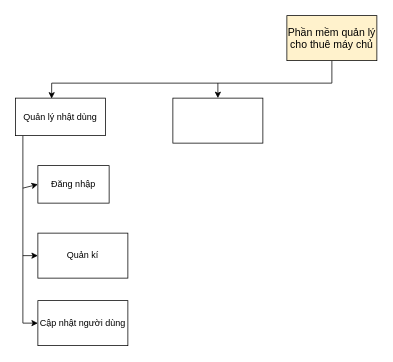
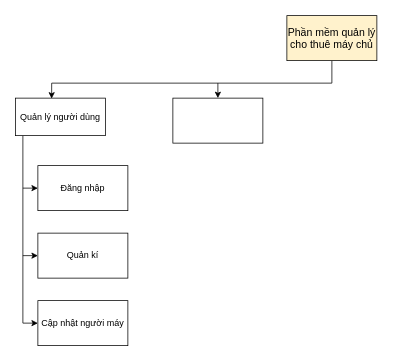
node "Quản lý nhật dùng": label "Quản lý nhật dùng" -> "Quản lý người dùng"
node "Đăng nhập": size 71x38 -> 90x45
node "Cập nhật người dùng": label "Cập nhật người dùng" -> "Cập nhật người máy"
